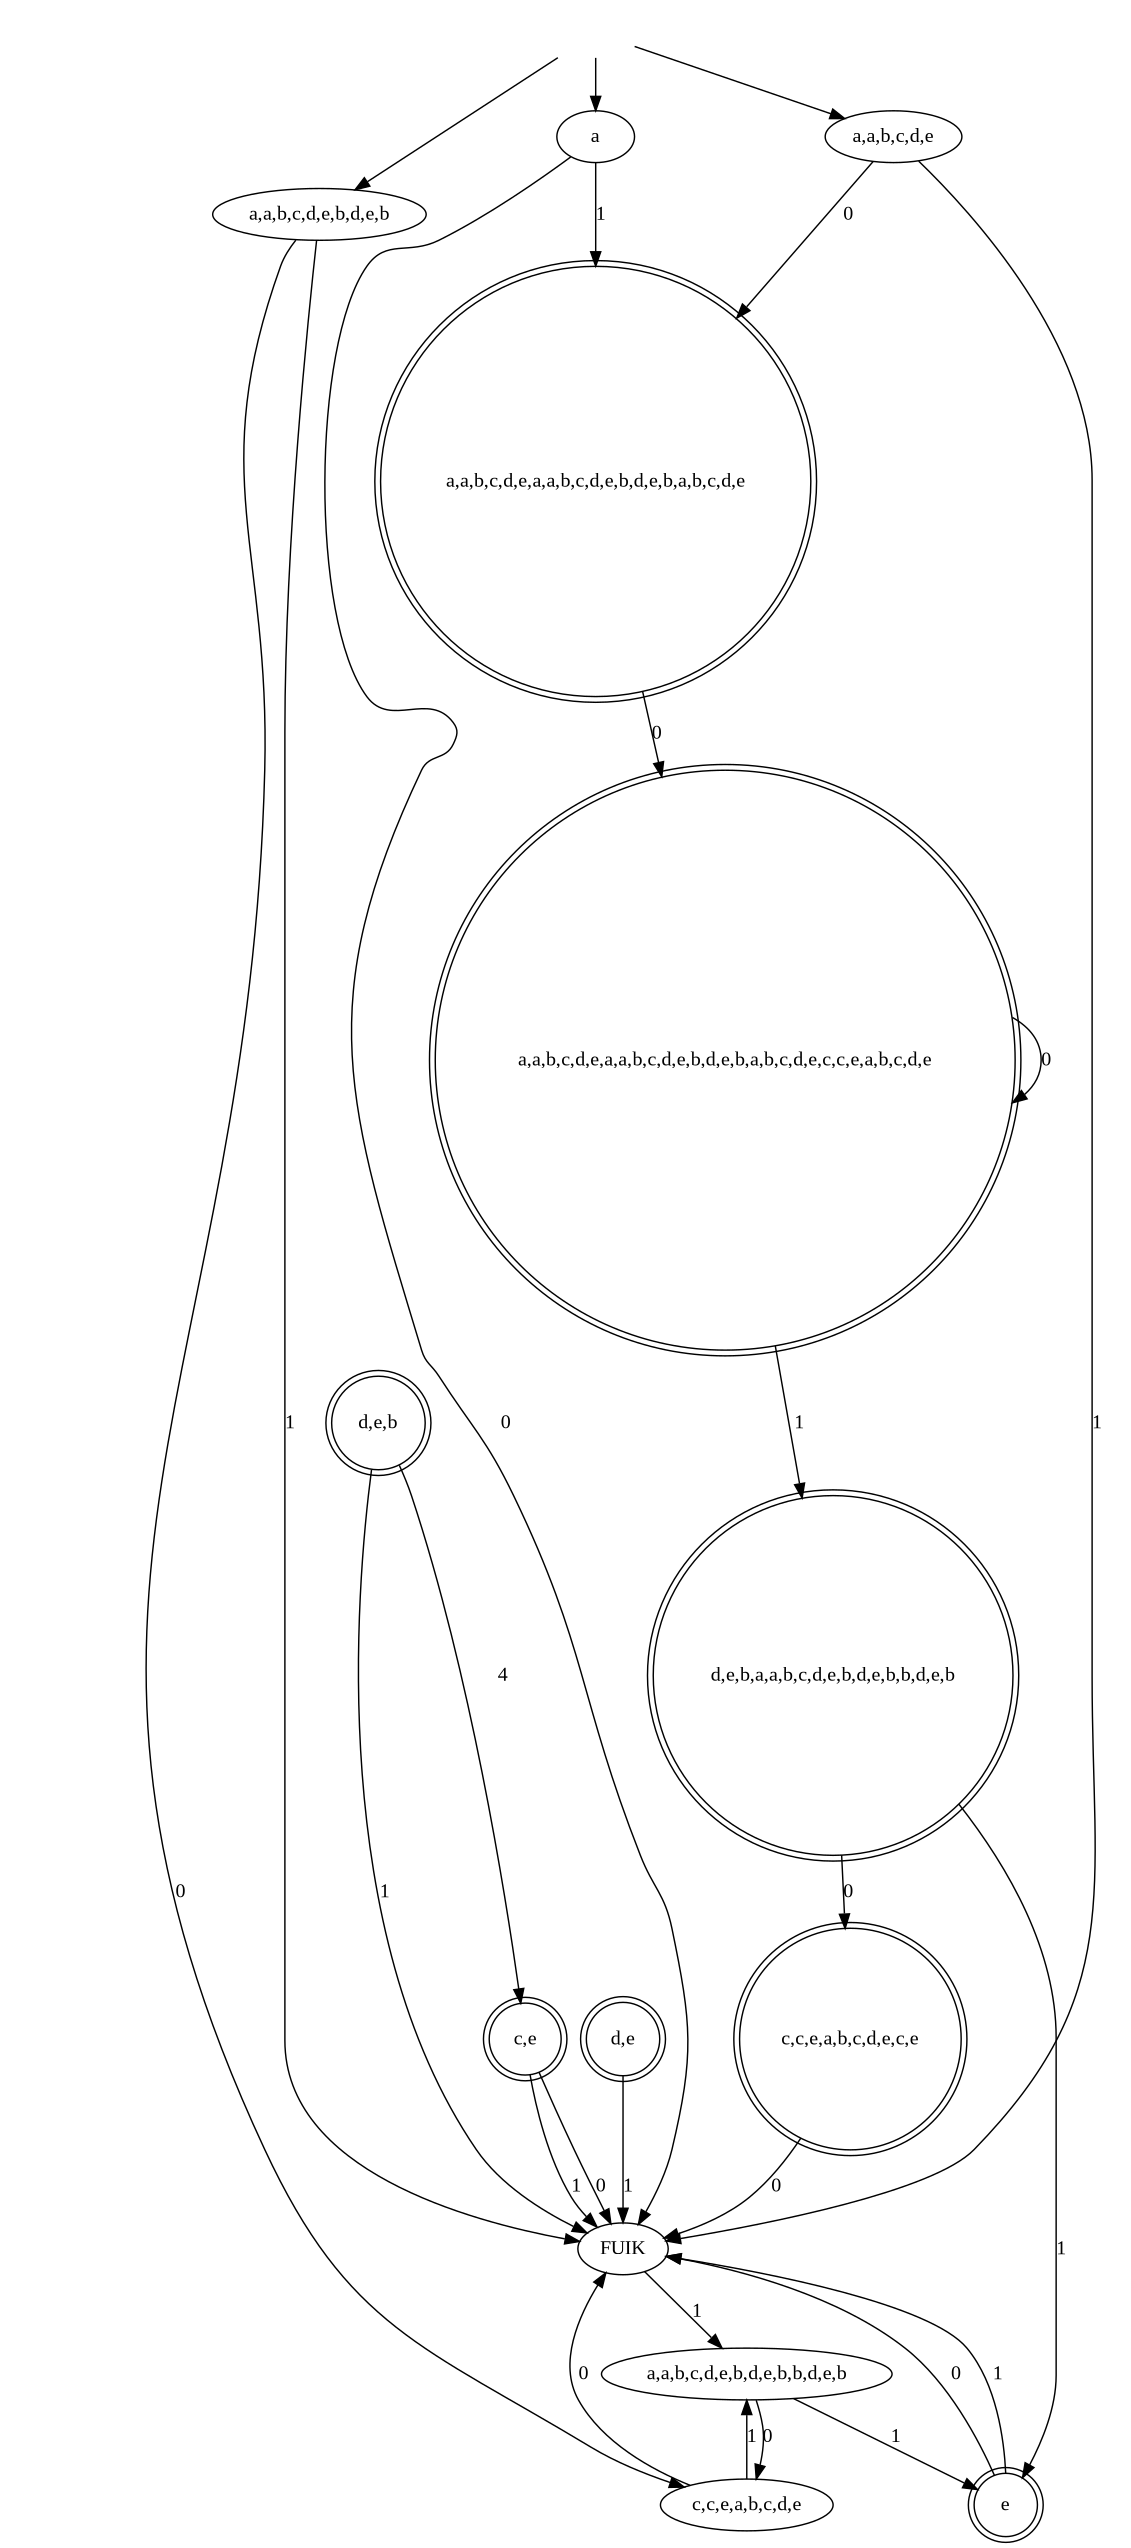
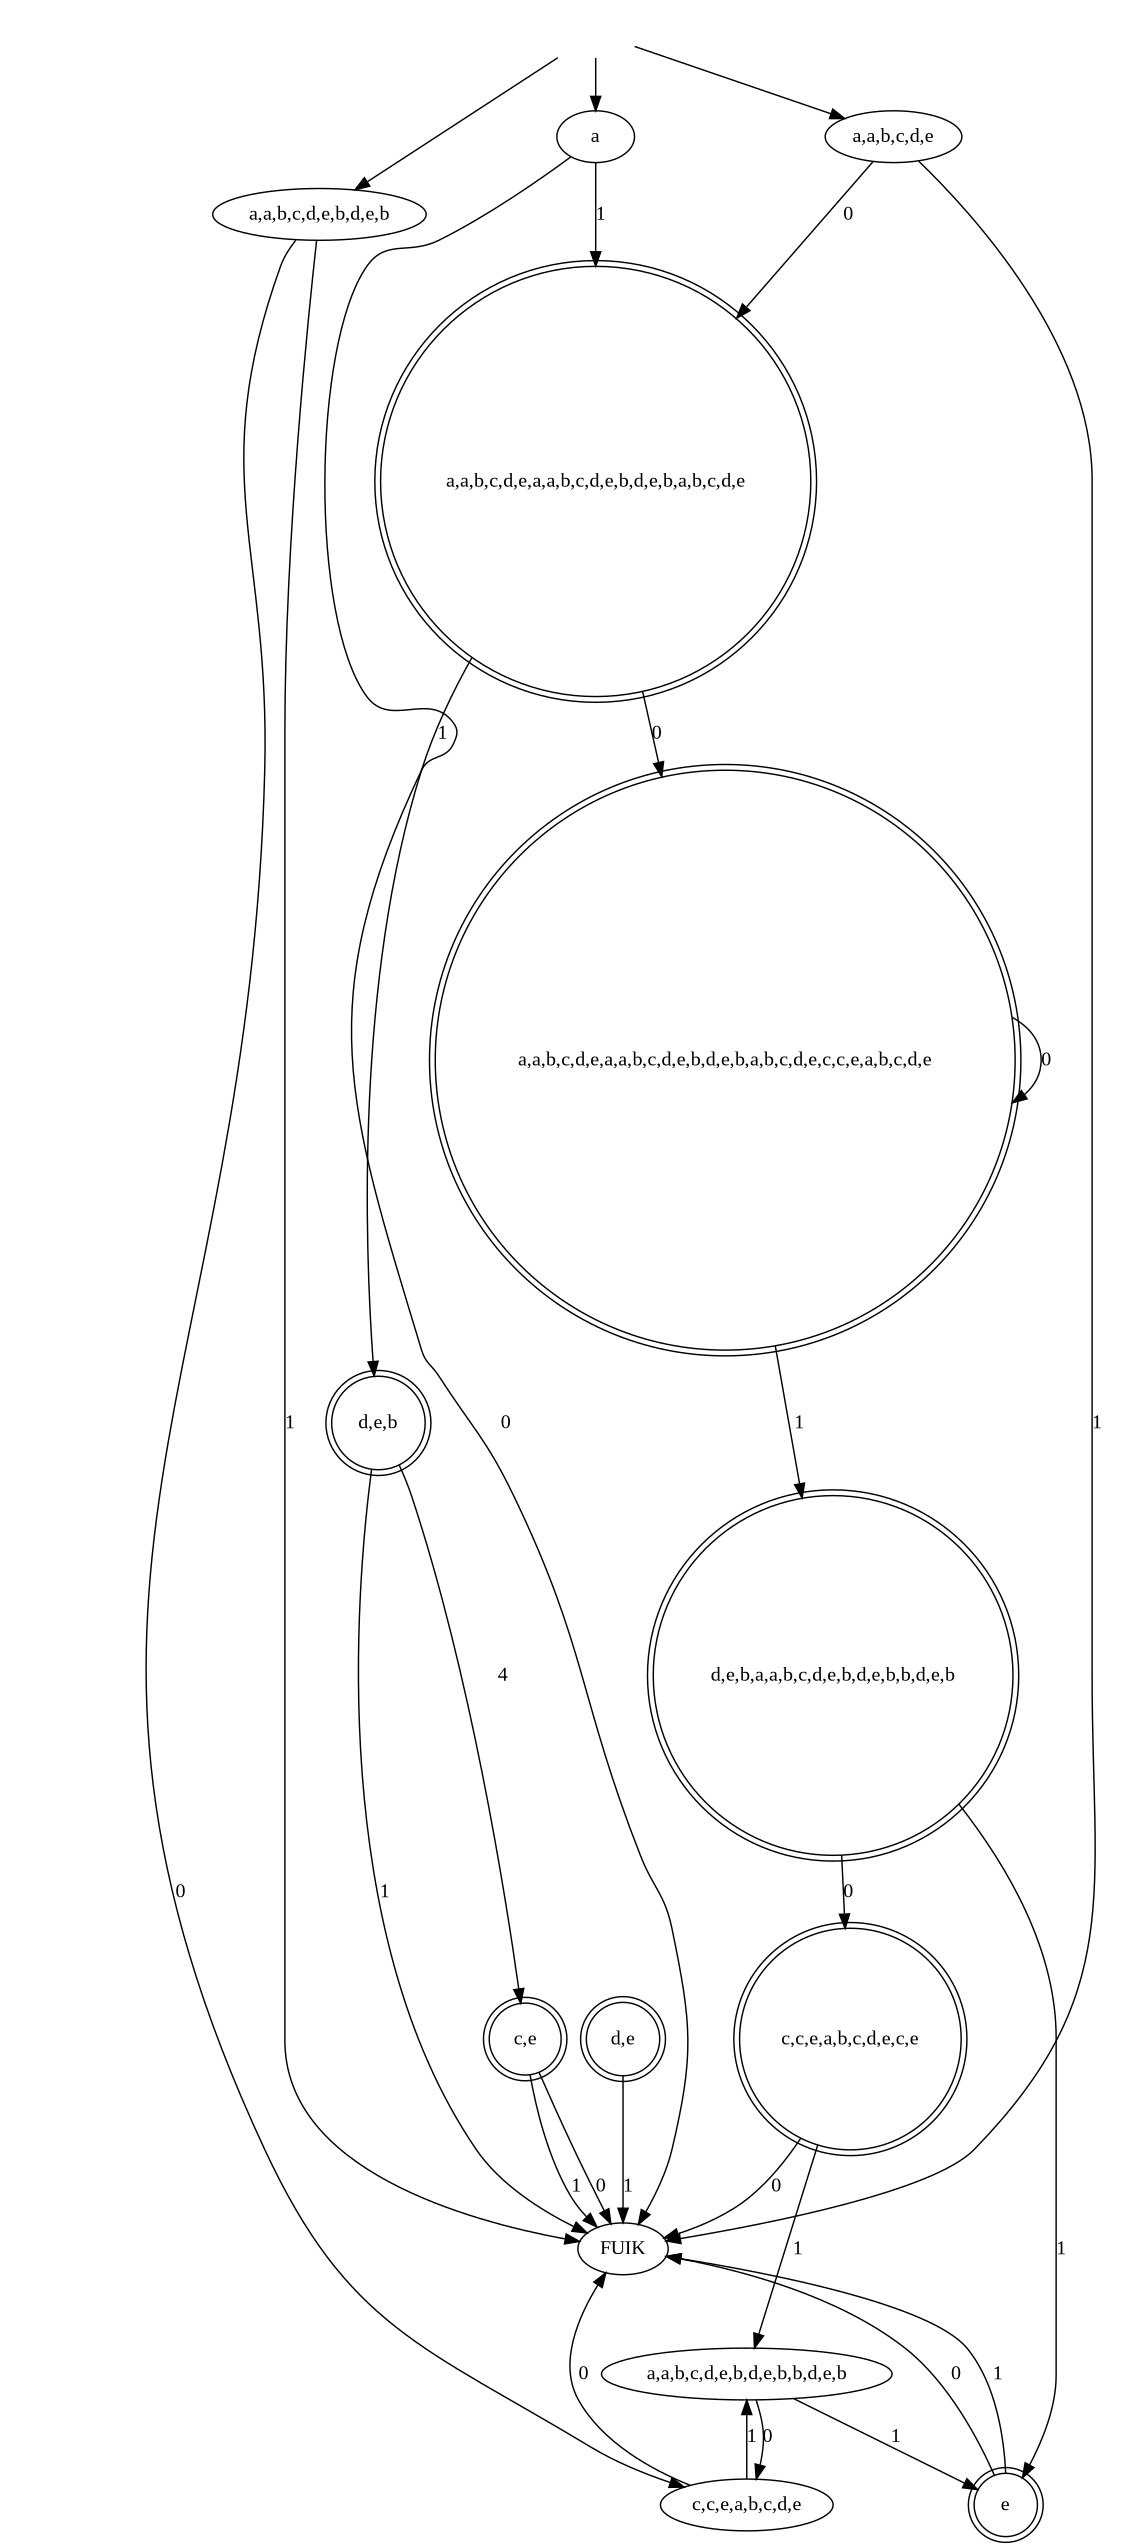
edge "a,a,b,c,d,e,a,a,b,c,d,e,b,d,e,b,a,b,c,d,e" -> "d,e,b": added, label "1"
edge "FUIK" -> "a,a,b,c,d,e,b,d,e,b,b,d,e,b": now "c,c,e,a,b,c,d,e,c,e" -> "a,a,b,c,d,e,b,d,e,b,b,d,e,b"
